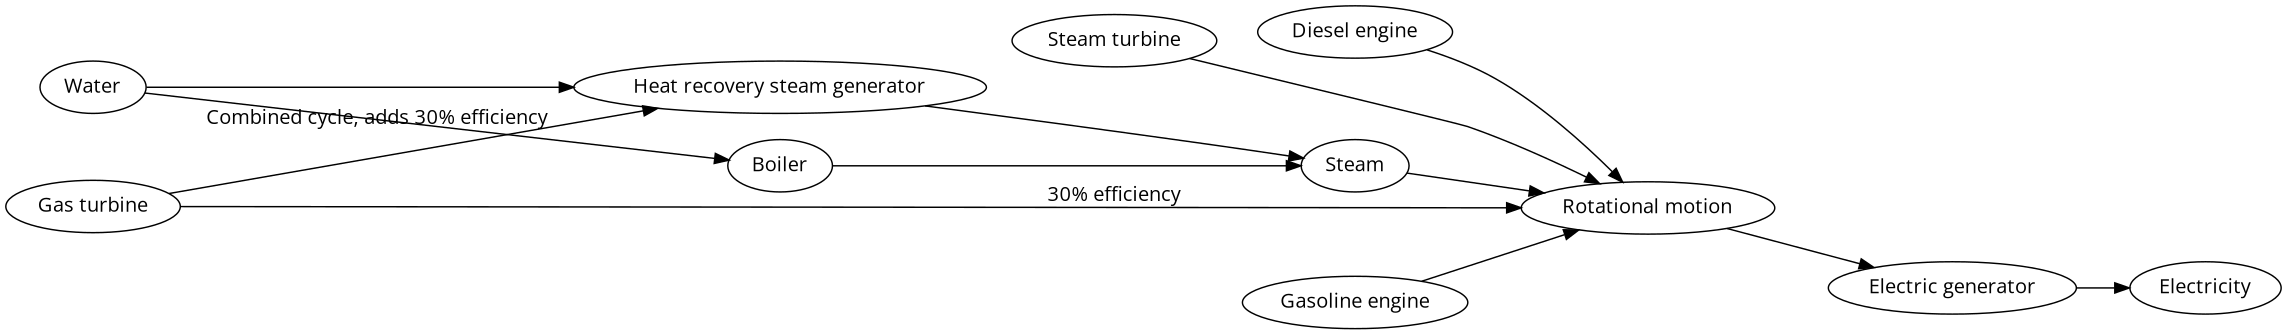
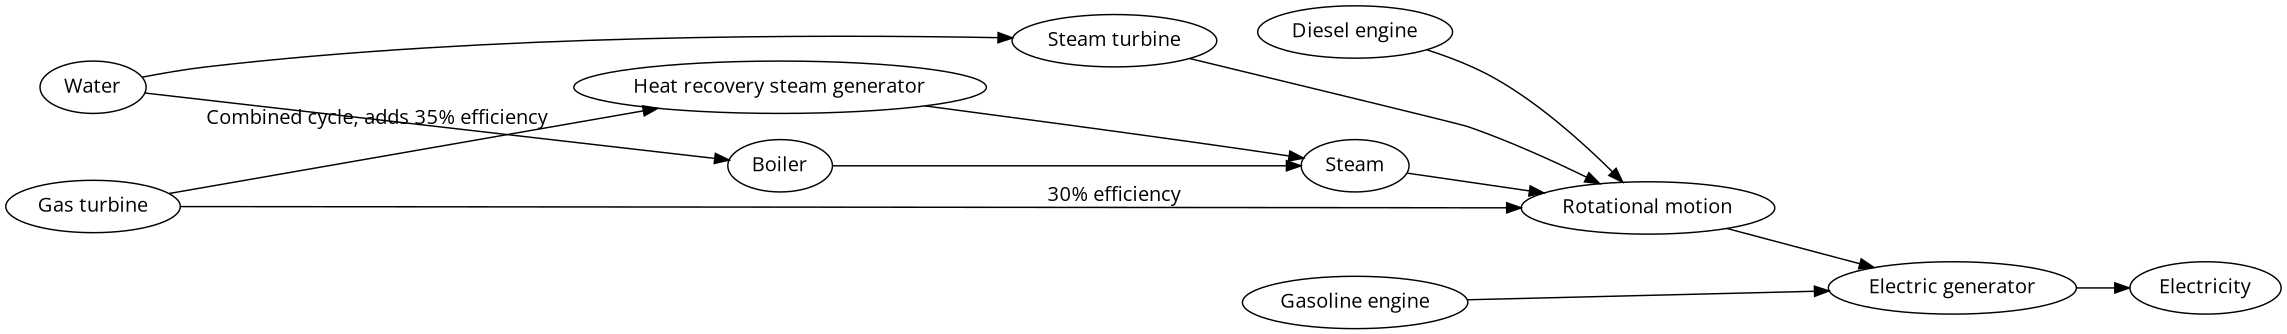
edge "Water" -> "Heat recovery steam generator": now "Water" -> "Steam turbine"
edge "Gas turbine" -> "Heat recovery steam generator": label "Combined cycle, adds 30% efficiency" -> "Combined cycle, adds 35% efficiency"
edge "Gasoline engine" -> "Rotational motion": now "Gasoline engine" -> "Electric generator"
